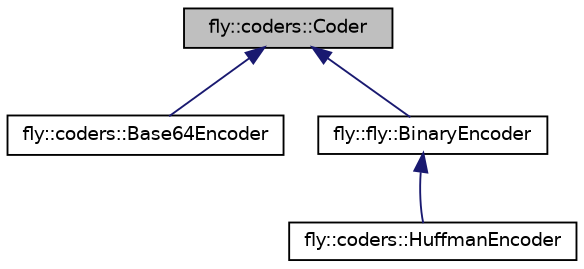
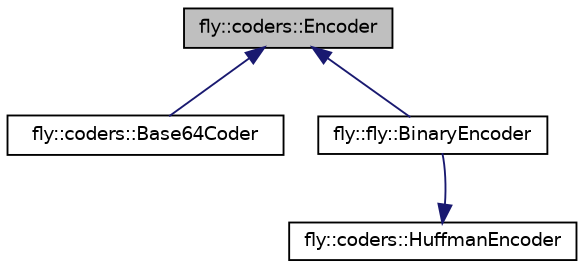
node "fly::coders::Coder": label "fly::coders::Coder" -> "fly::coders::Encoder"
node "fly::coders::Base64Encoder": label "fly::coders::Base64Encoder" -> "fly::coders::Base64Coder"
edge "fly::coders::HuffmanEncoder" -> "fly::fly::BinaryEncoder": reversed
